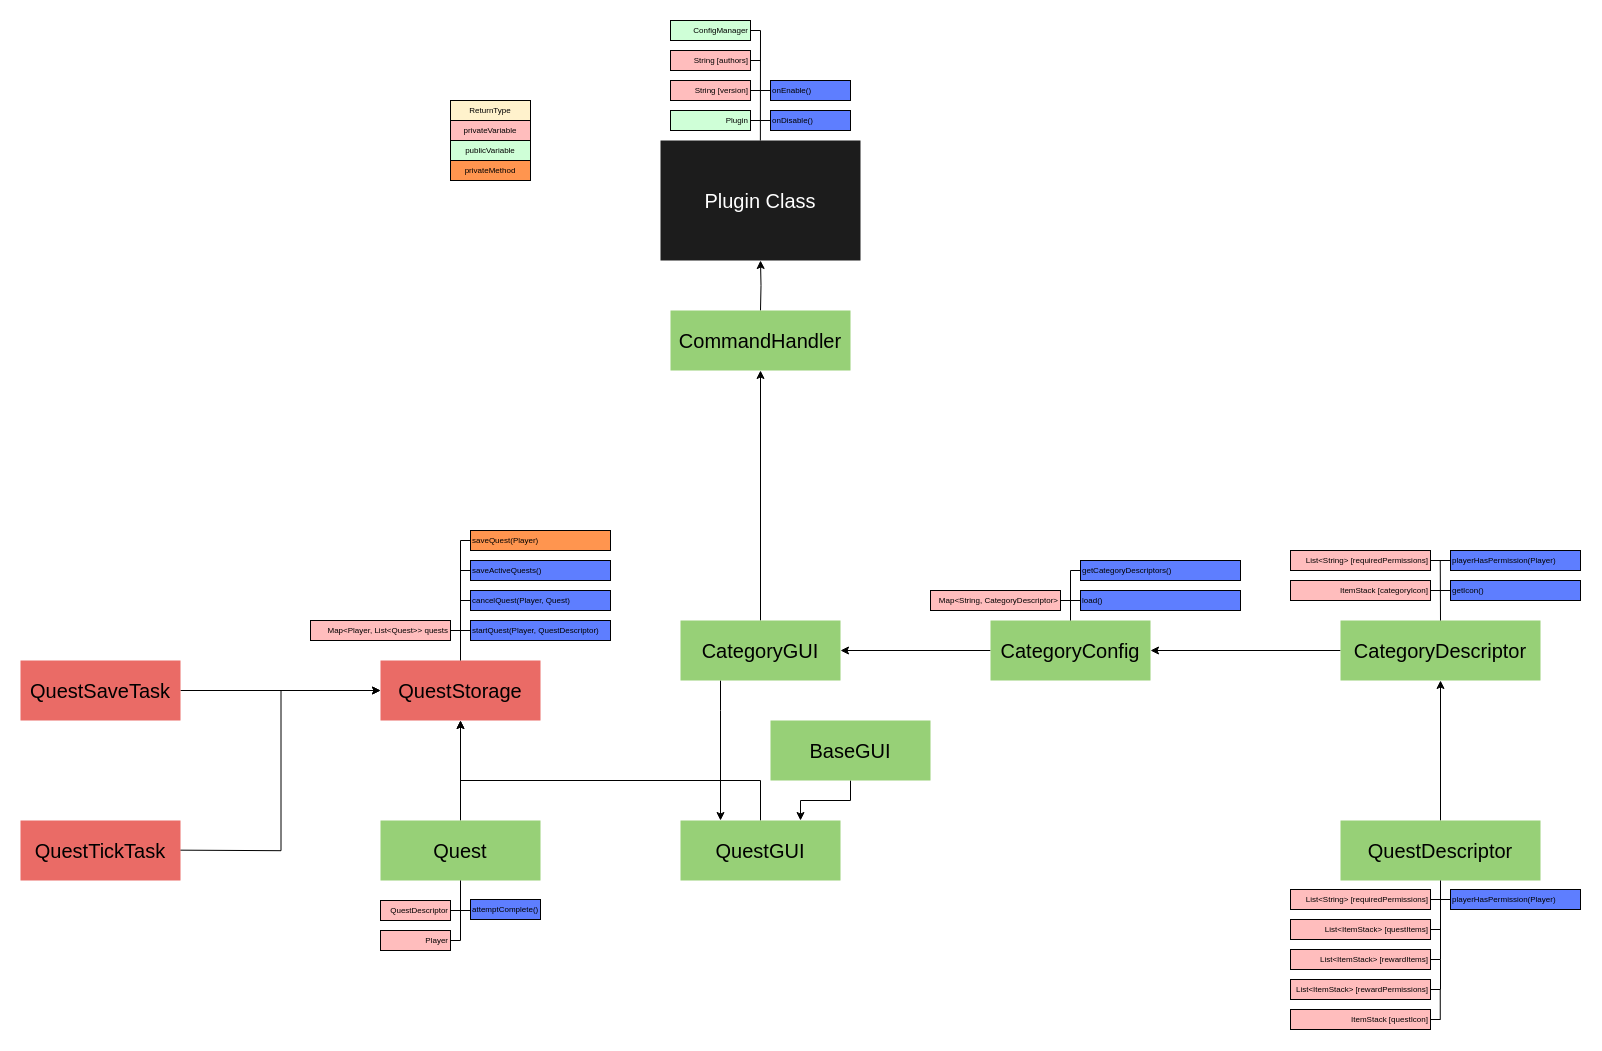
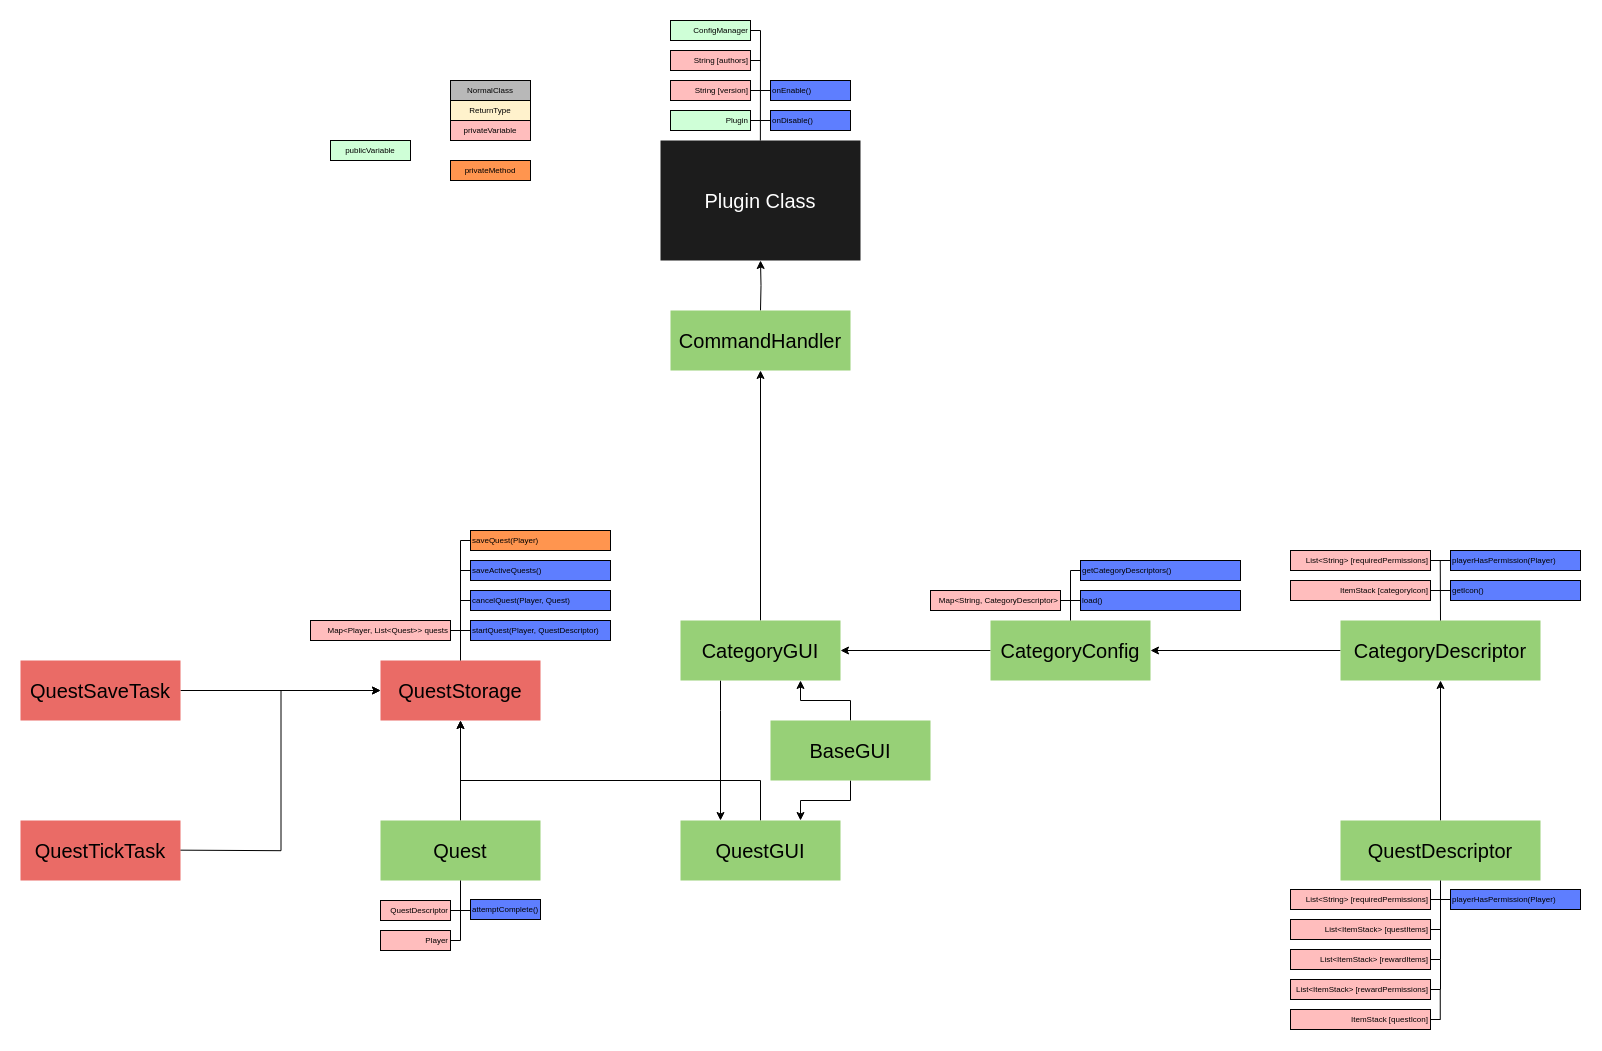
node "NormalClass": added
node "publicVariable": moved (491, 151) -> (371, 151)
edge "BaseGUI" -> "CategoryGUI": added
